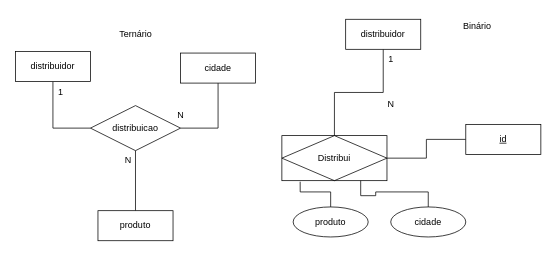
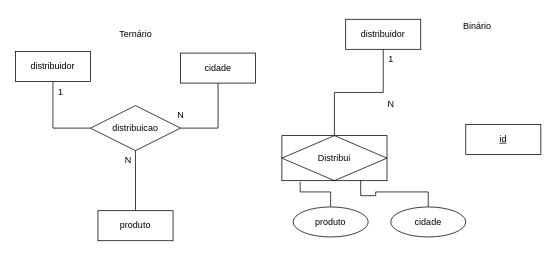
edge "id" -- "Distribui": removed
